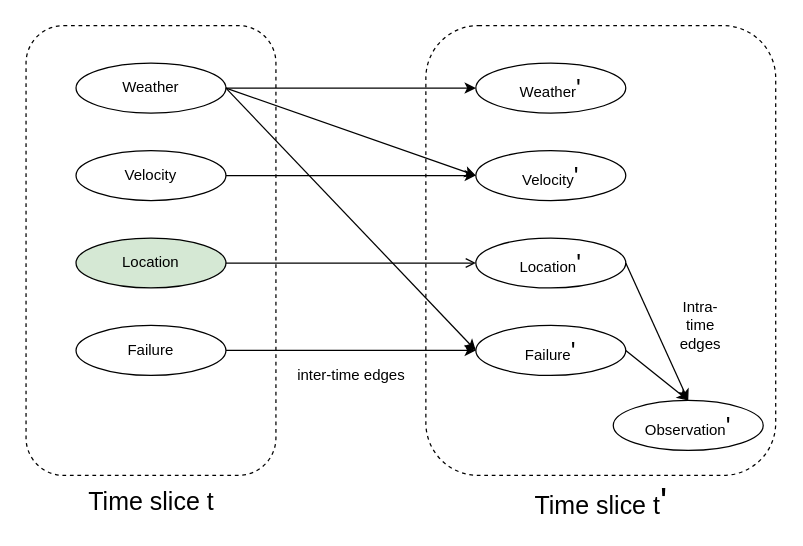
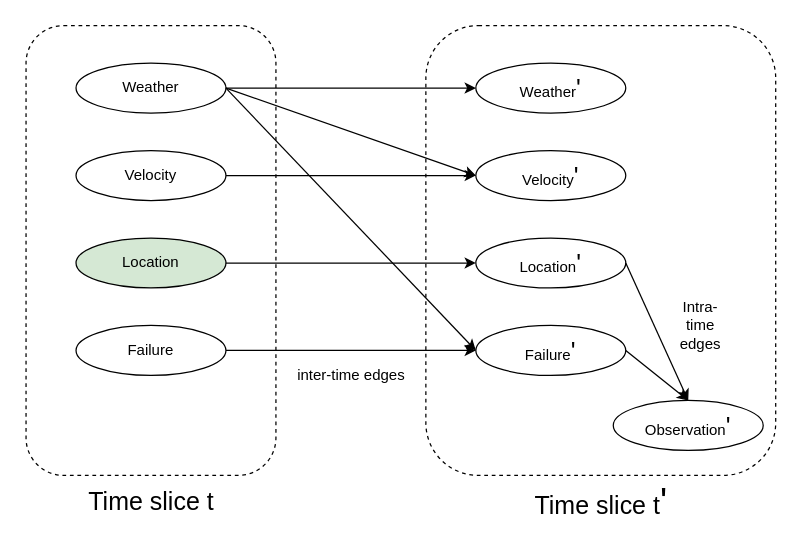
edge "Location" -> "Location'": arrowhead open -> classic
